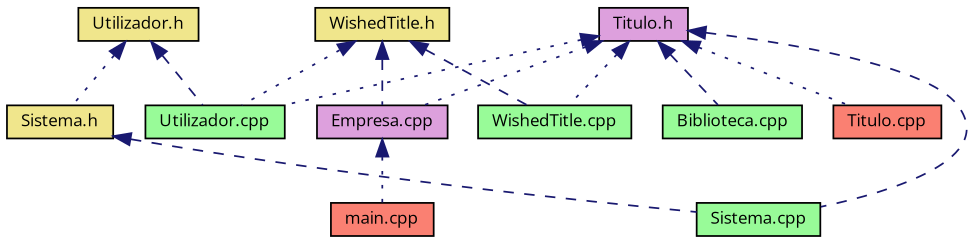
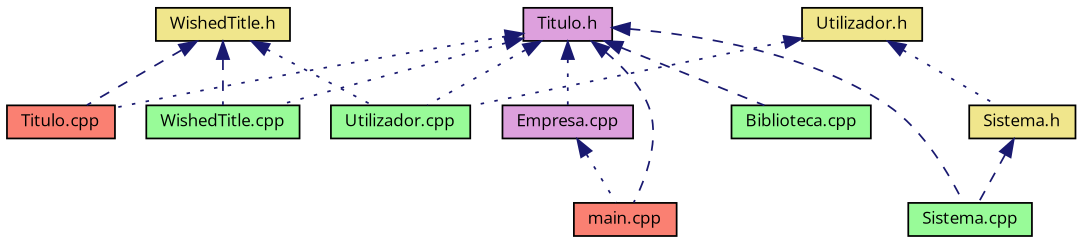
edge "Empresa.cpp" -> "WishedTitle.h": now "Titulo.cpp" -> "WishedTitle.h"
edge "Utilizador.cpp" -> "Utilizador.h": style dashed -> dotted
edge "main.cpp" -> "Titulo.h": added
